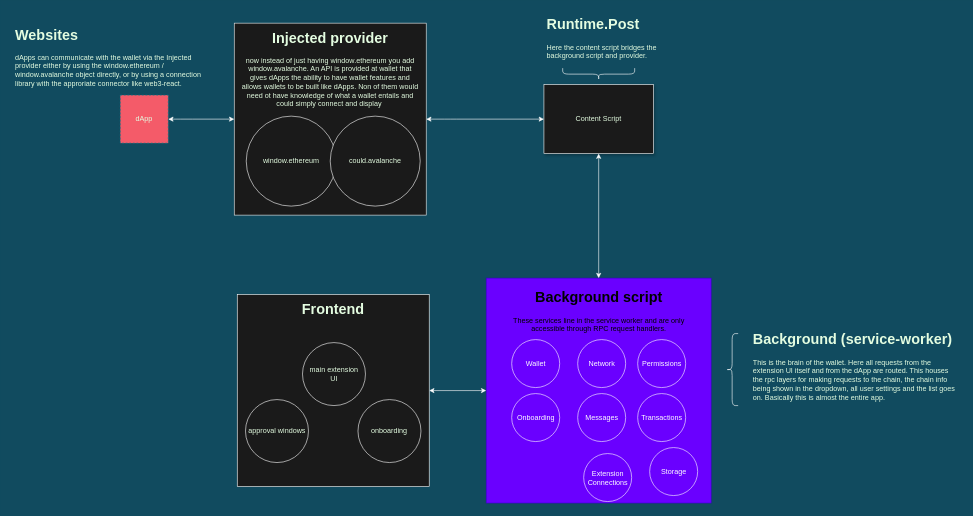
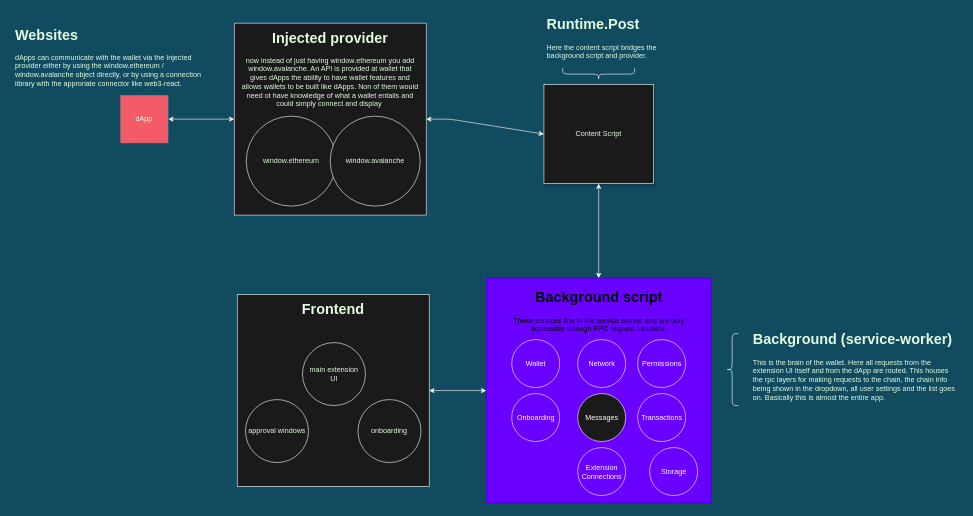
node "Content Script": size 110x69 -> 110x99
node "could.avalanche": label "could.avalanche" -> "window.avalanche"
node "Messages": fillcolor #6a00ff -> #1a1a1a
node "Extension Connections": moved (608, 478) -> (602, 472)
